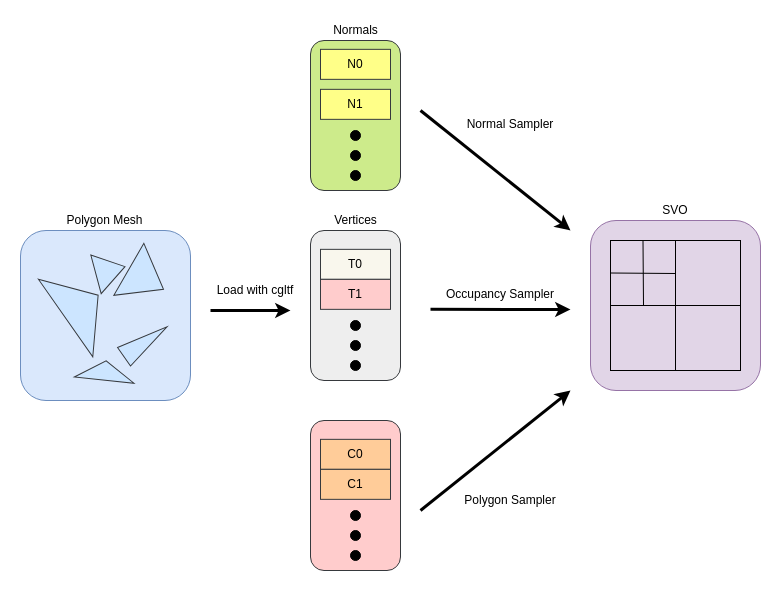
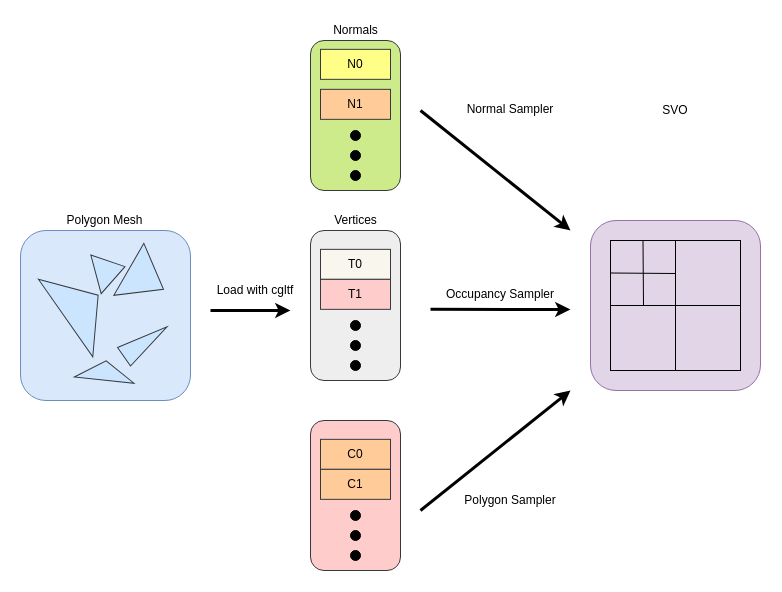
node "N1": fillcolor #ffff88 -> #ffcc99
node "Normal Sampler": moved (511, 124) -> (511, 109)
node "SVO": moved (676, 211) -> (676, 111)
